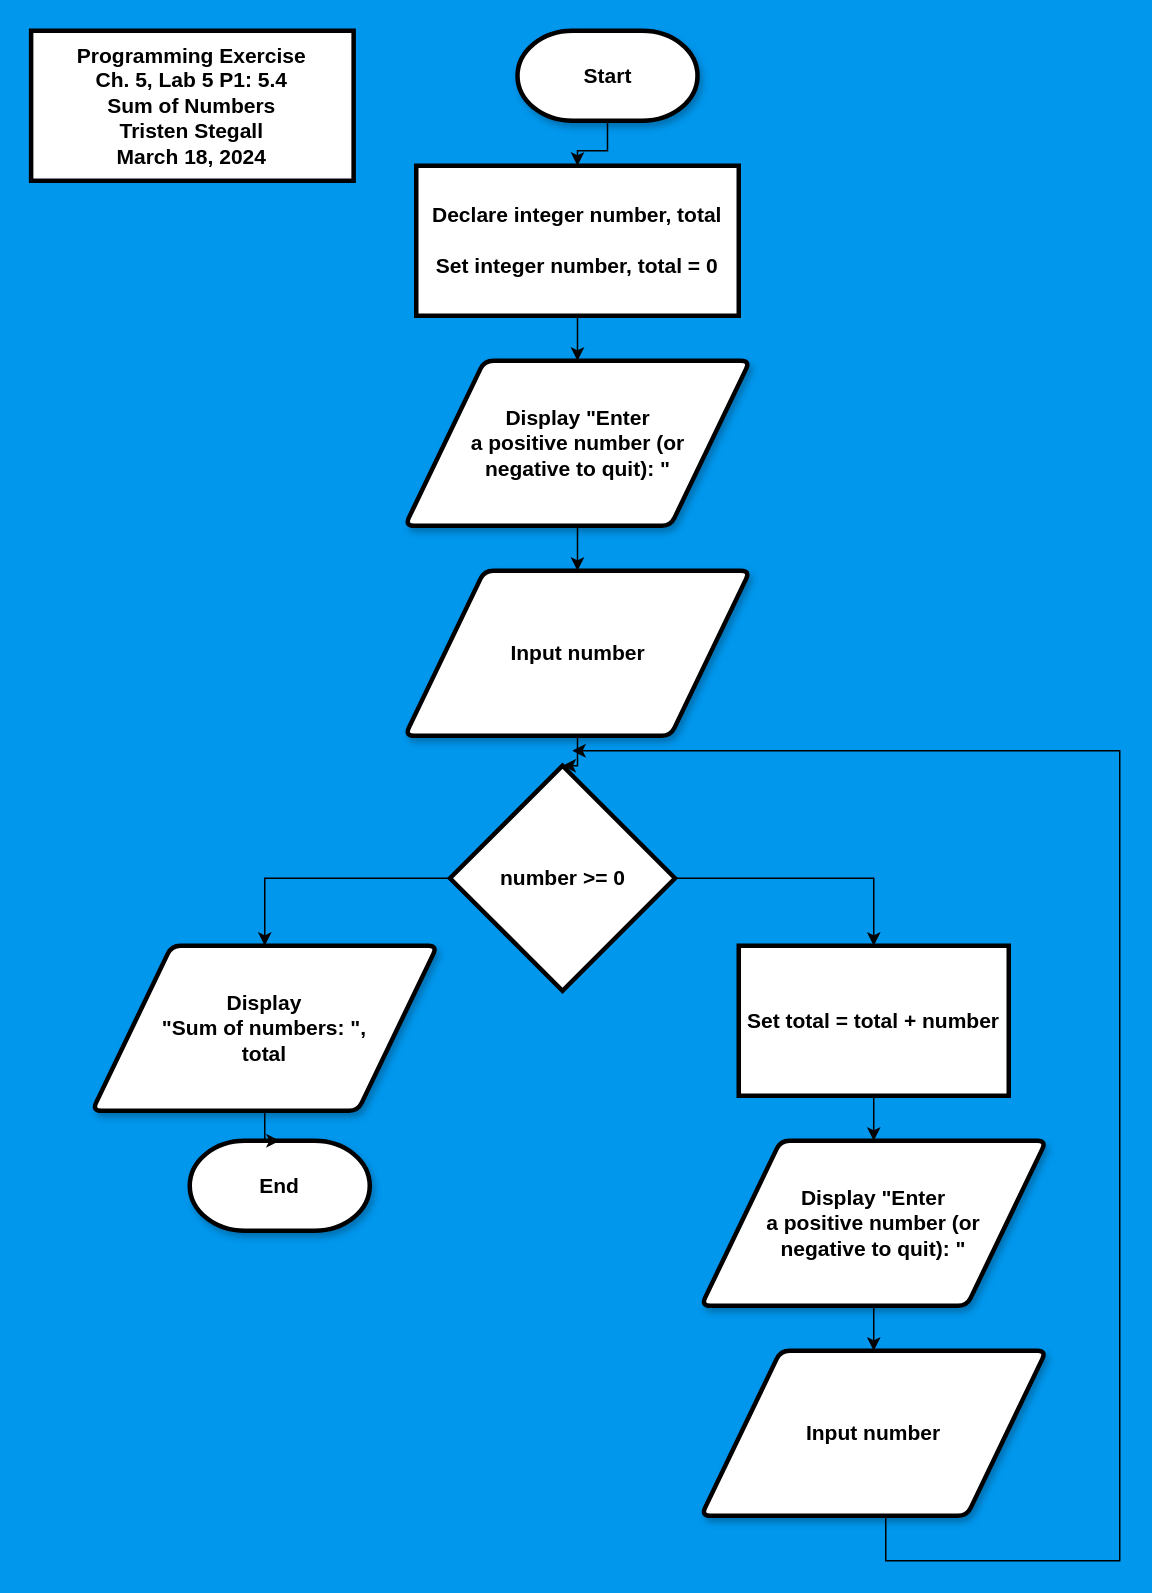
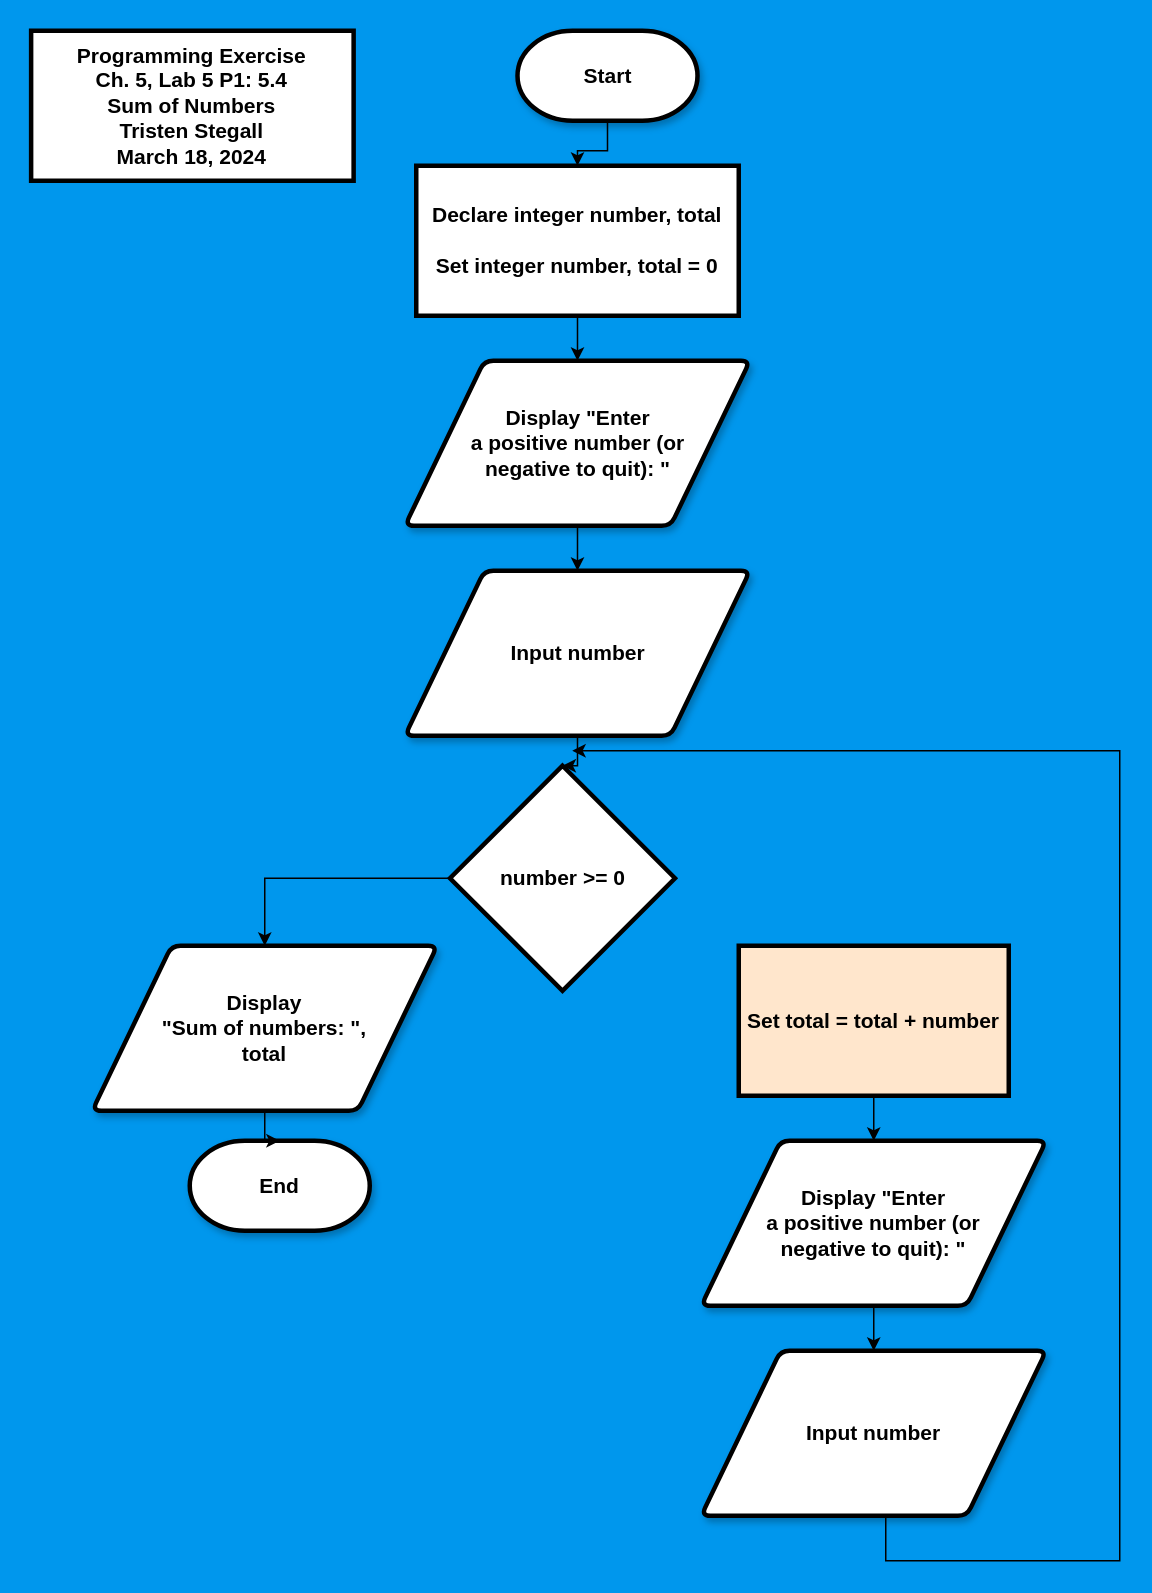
edge "number >= 0" -> "Set total = total + number": removed
node "Set total = total + number": fillcolor #ffffff -> #ffe6cc
